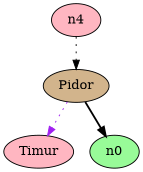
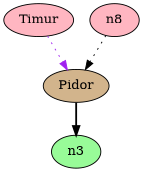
node "n4": label "n4" -> "n8"
edge "Pidor" -> "Timur": reversed
node "n0": label "n0" -> "n3"
